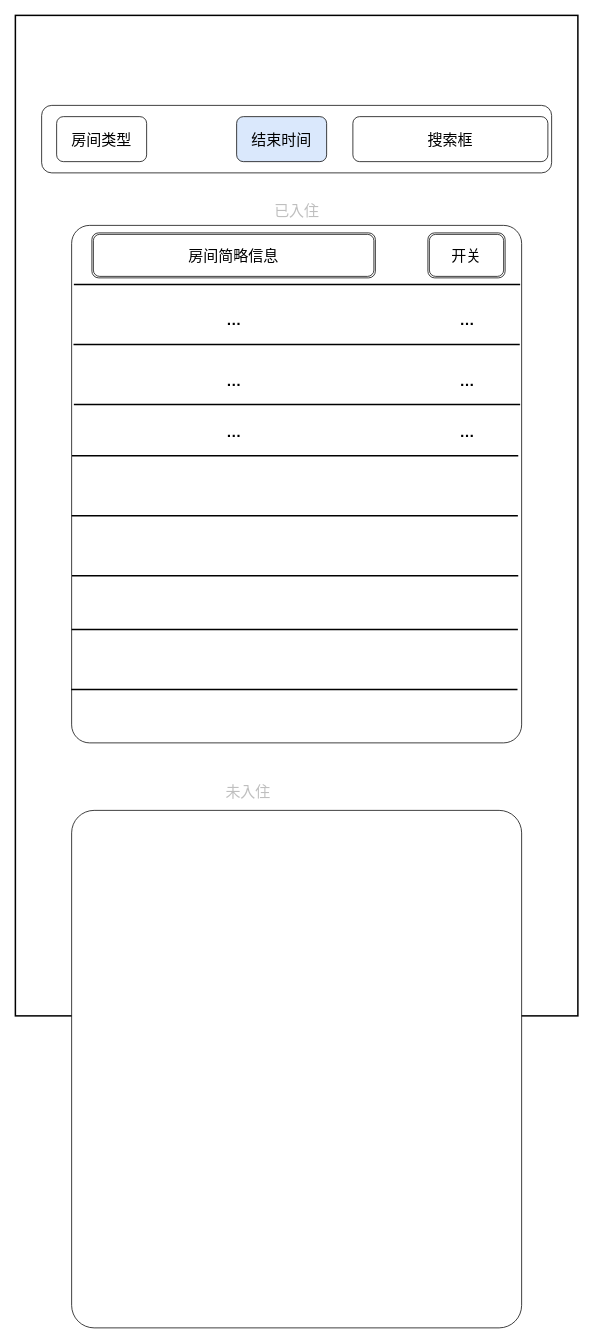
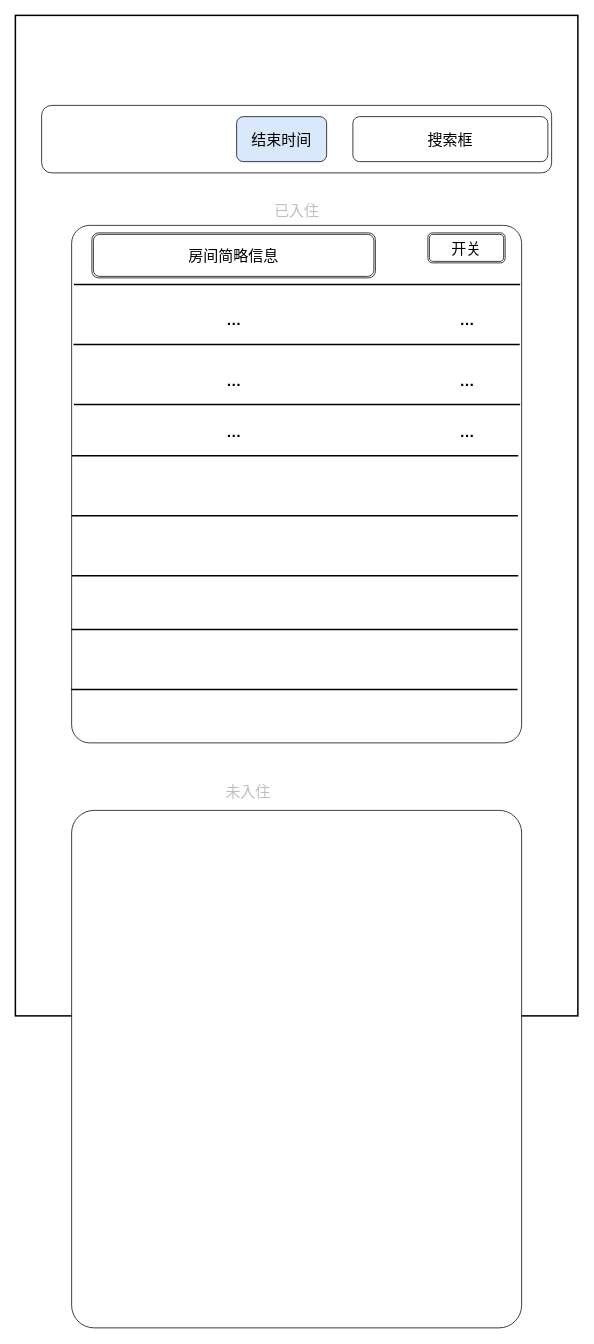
node "房间类型": removed
node "开关": size 77x45 -> 77x30
